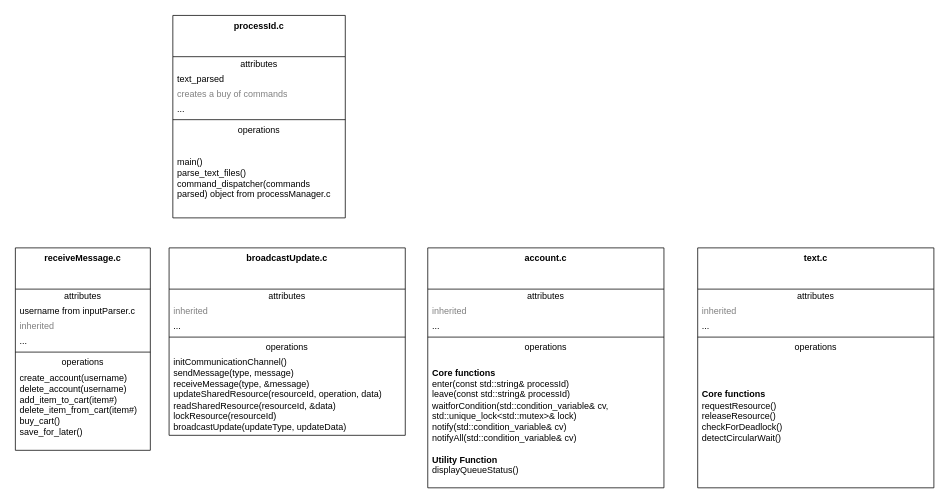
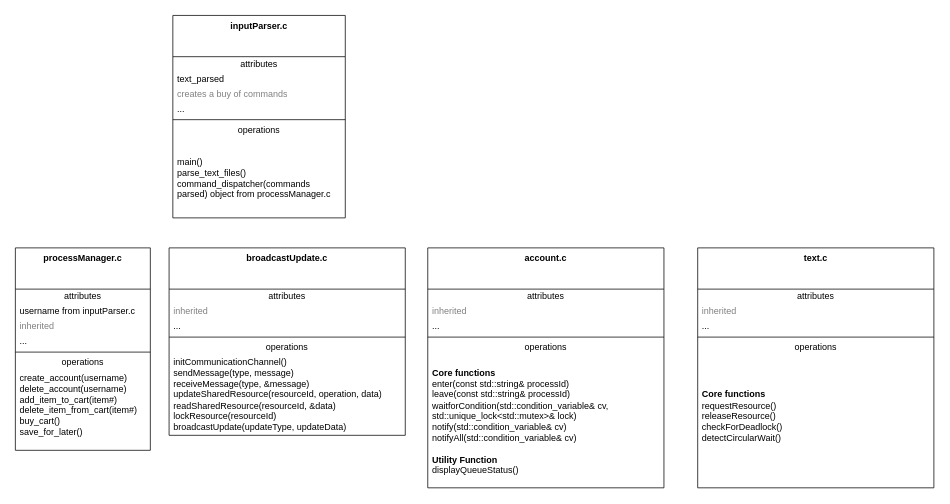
node "processId.c": label "processId.c" -> "inputParser.c"
node "receiveMessage.c": label "receiveMessage.c" -> "processManager.c"
